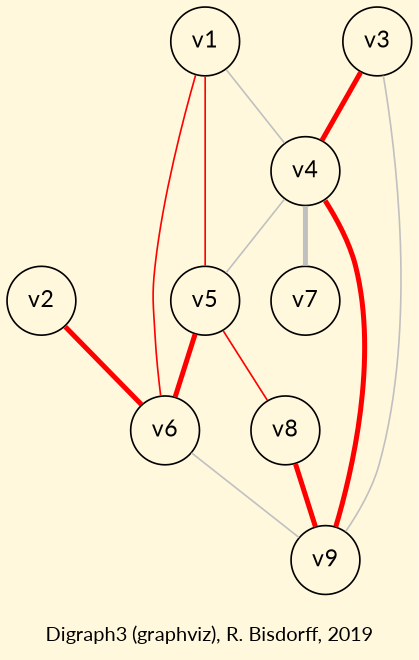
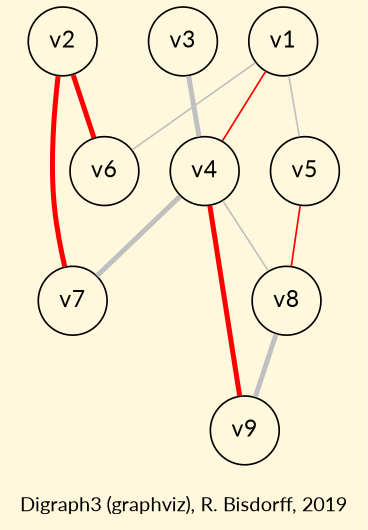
edge "v1" -- "v4": color grey -> red
edge "v3" -- "v4": color red -> grey
edge "v1" -- "v5": color red -> grey
edge "v2" -- "v7": added
edge "v1" -- "v6": color red -> grey
edge "v4" -- "v5": now "v4" -- "v8"
edge "v3" -- "v9": removed
edge "v5" -- "v6": removed
edge "v6" -- "v9": removed
edge "v8" -- "v9": color red -> grey
